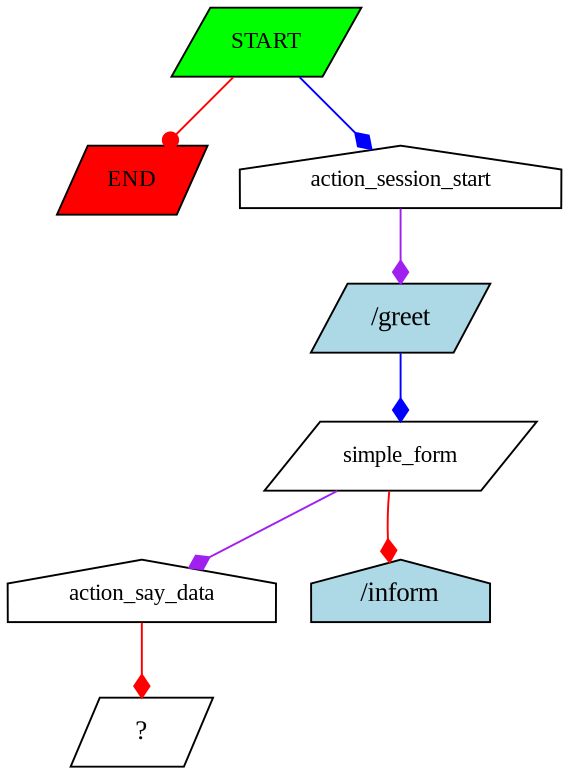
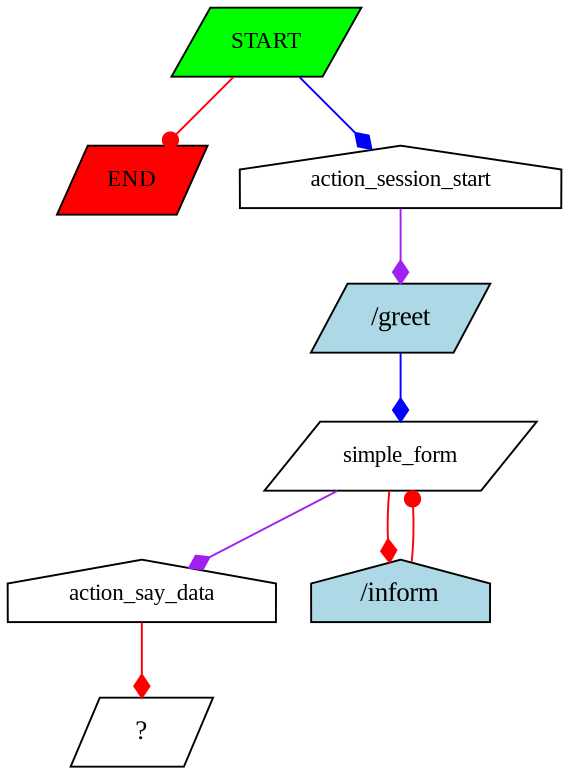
edge "/inform" -> "simple_form": added
